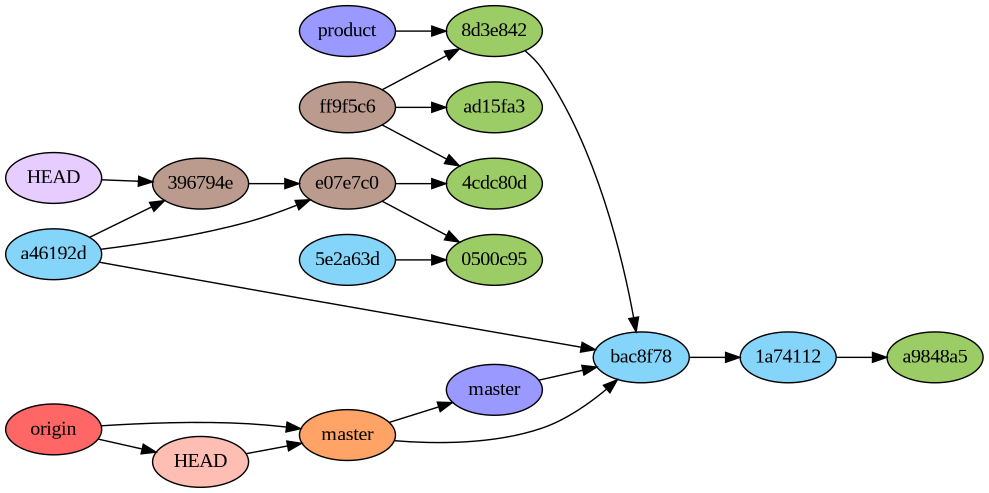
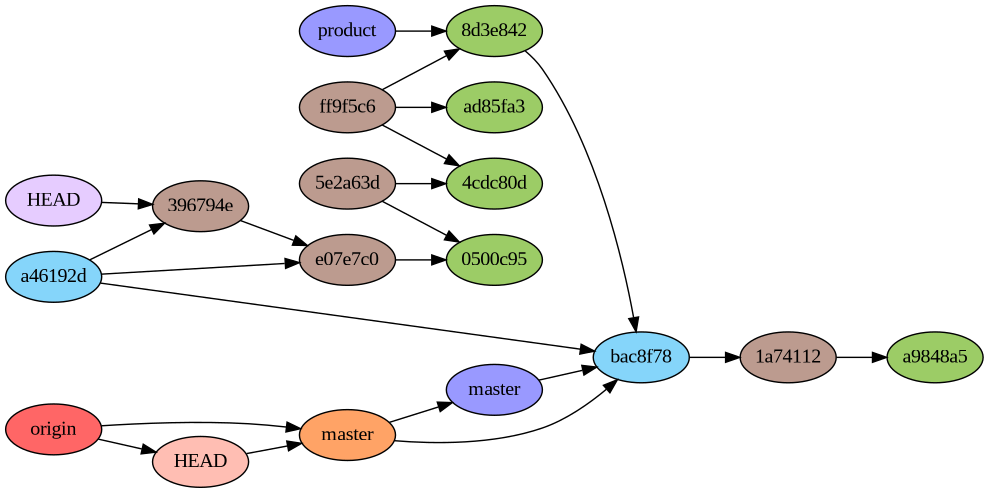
node "ad15fa3": label "ad15fa3" -> "ad85fa3"
edge "e07e7c0" -> "4cdc80d": now "5e2a63d" -> "4cdc80d"
node "5e2a63d": fillcolor #85d5fa -> #bc9b8f
node "1a74112": fillcolor #85d5fa -> #bc9b8f
